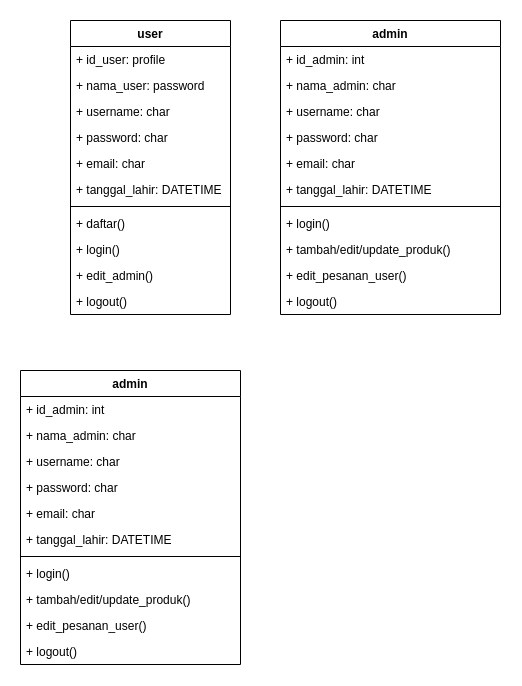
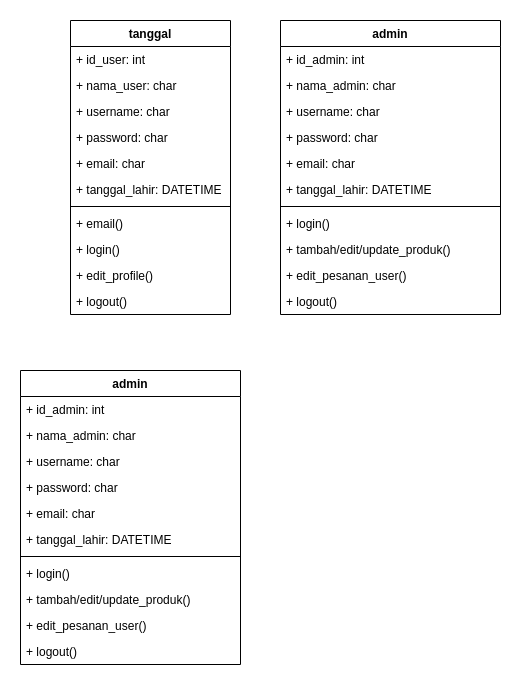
node "user": label "user" -> "tanggal"
node "+ id_user: profile": label "+ id_user: profile" -> "+ id_user: int"
node "+ nama_user: password": label "+ nama_user: password" -> "+ nama_user: char"
node "+ daftar()": label "+ daftar()" -> "+ email()"
node "+ edit_admin()": label "+ edit_admin()" -> "+ edit_profile()"
